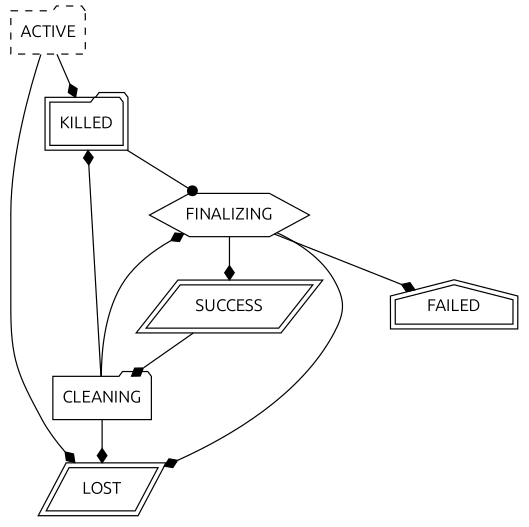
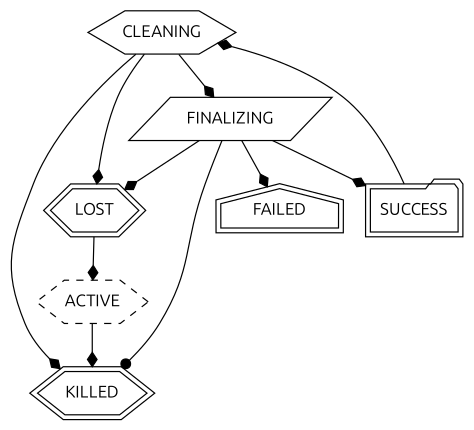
node "ACTIVE": shape folder -> hexagon
node "KILLED": shape folder -> hexagon
edge "KILLED" -> "FINALIZING": reversed
node "FINALIZING": shape hexagon -> parallelogram
edge "ACTIVE" -> "LOST": reversed
node "SUCCESS": shape parallelogram -> folder
node "CLEANING": shape folder -> hexagon
node "LOST": shape parallelogram -> hexagon
